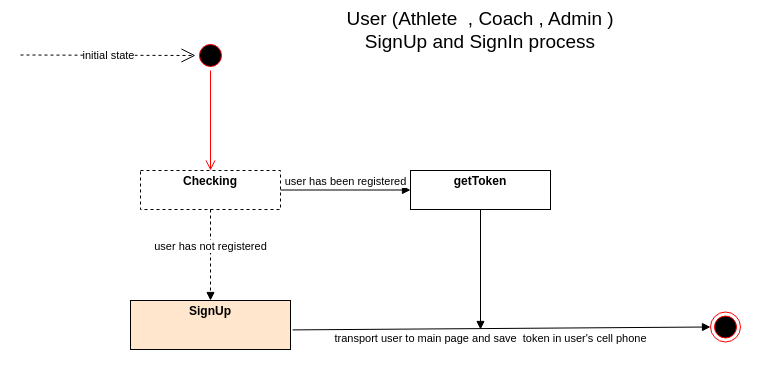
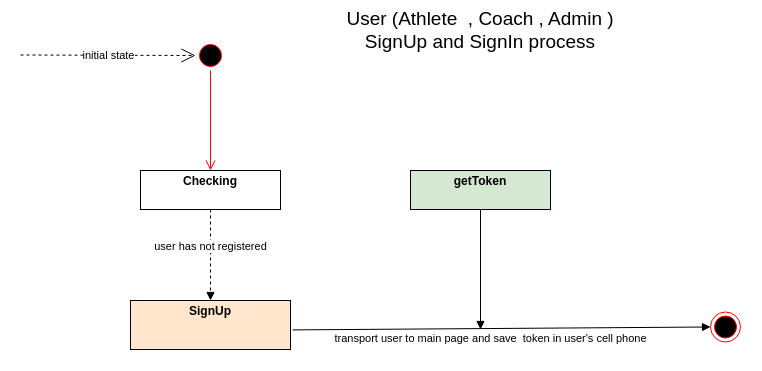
node "Checking": style dashed -> solid
edge "Checking" -> "getToken": removed, label "user has been registered"
node "getToken": fillcolor #ffffff -> #d5e8d4
